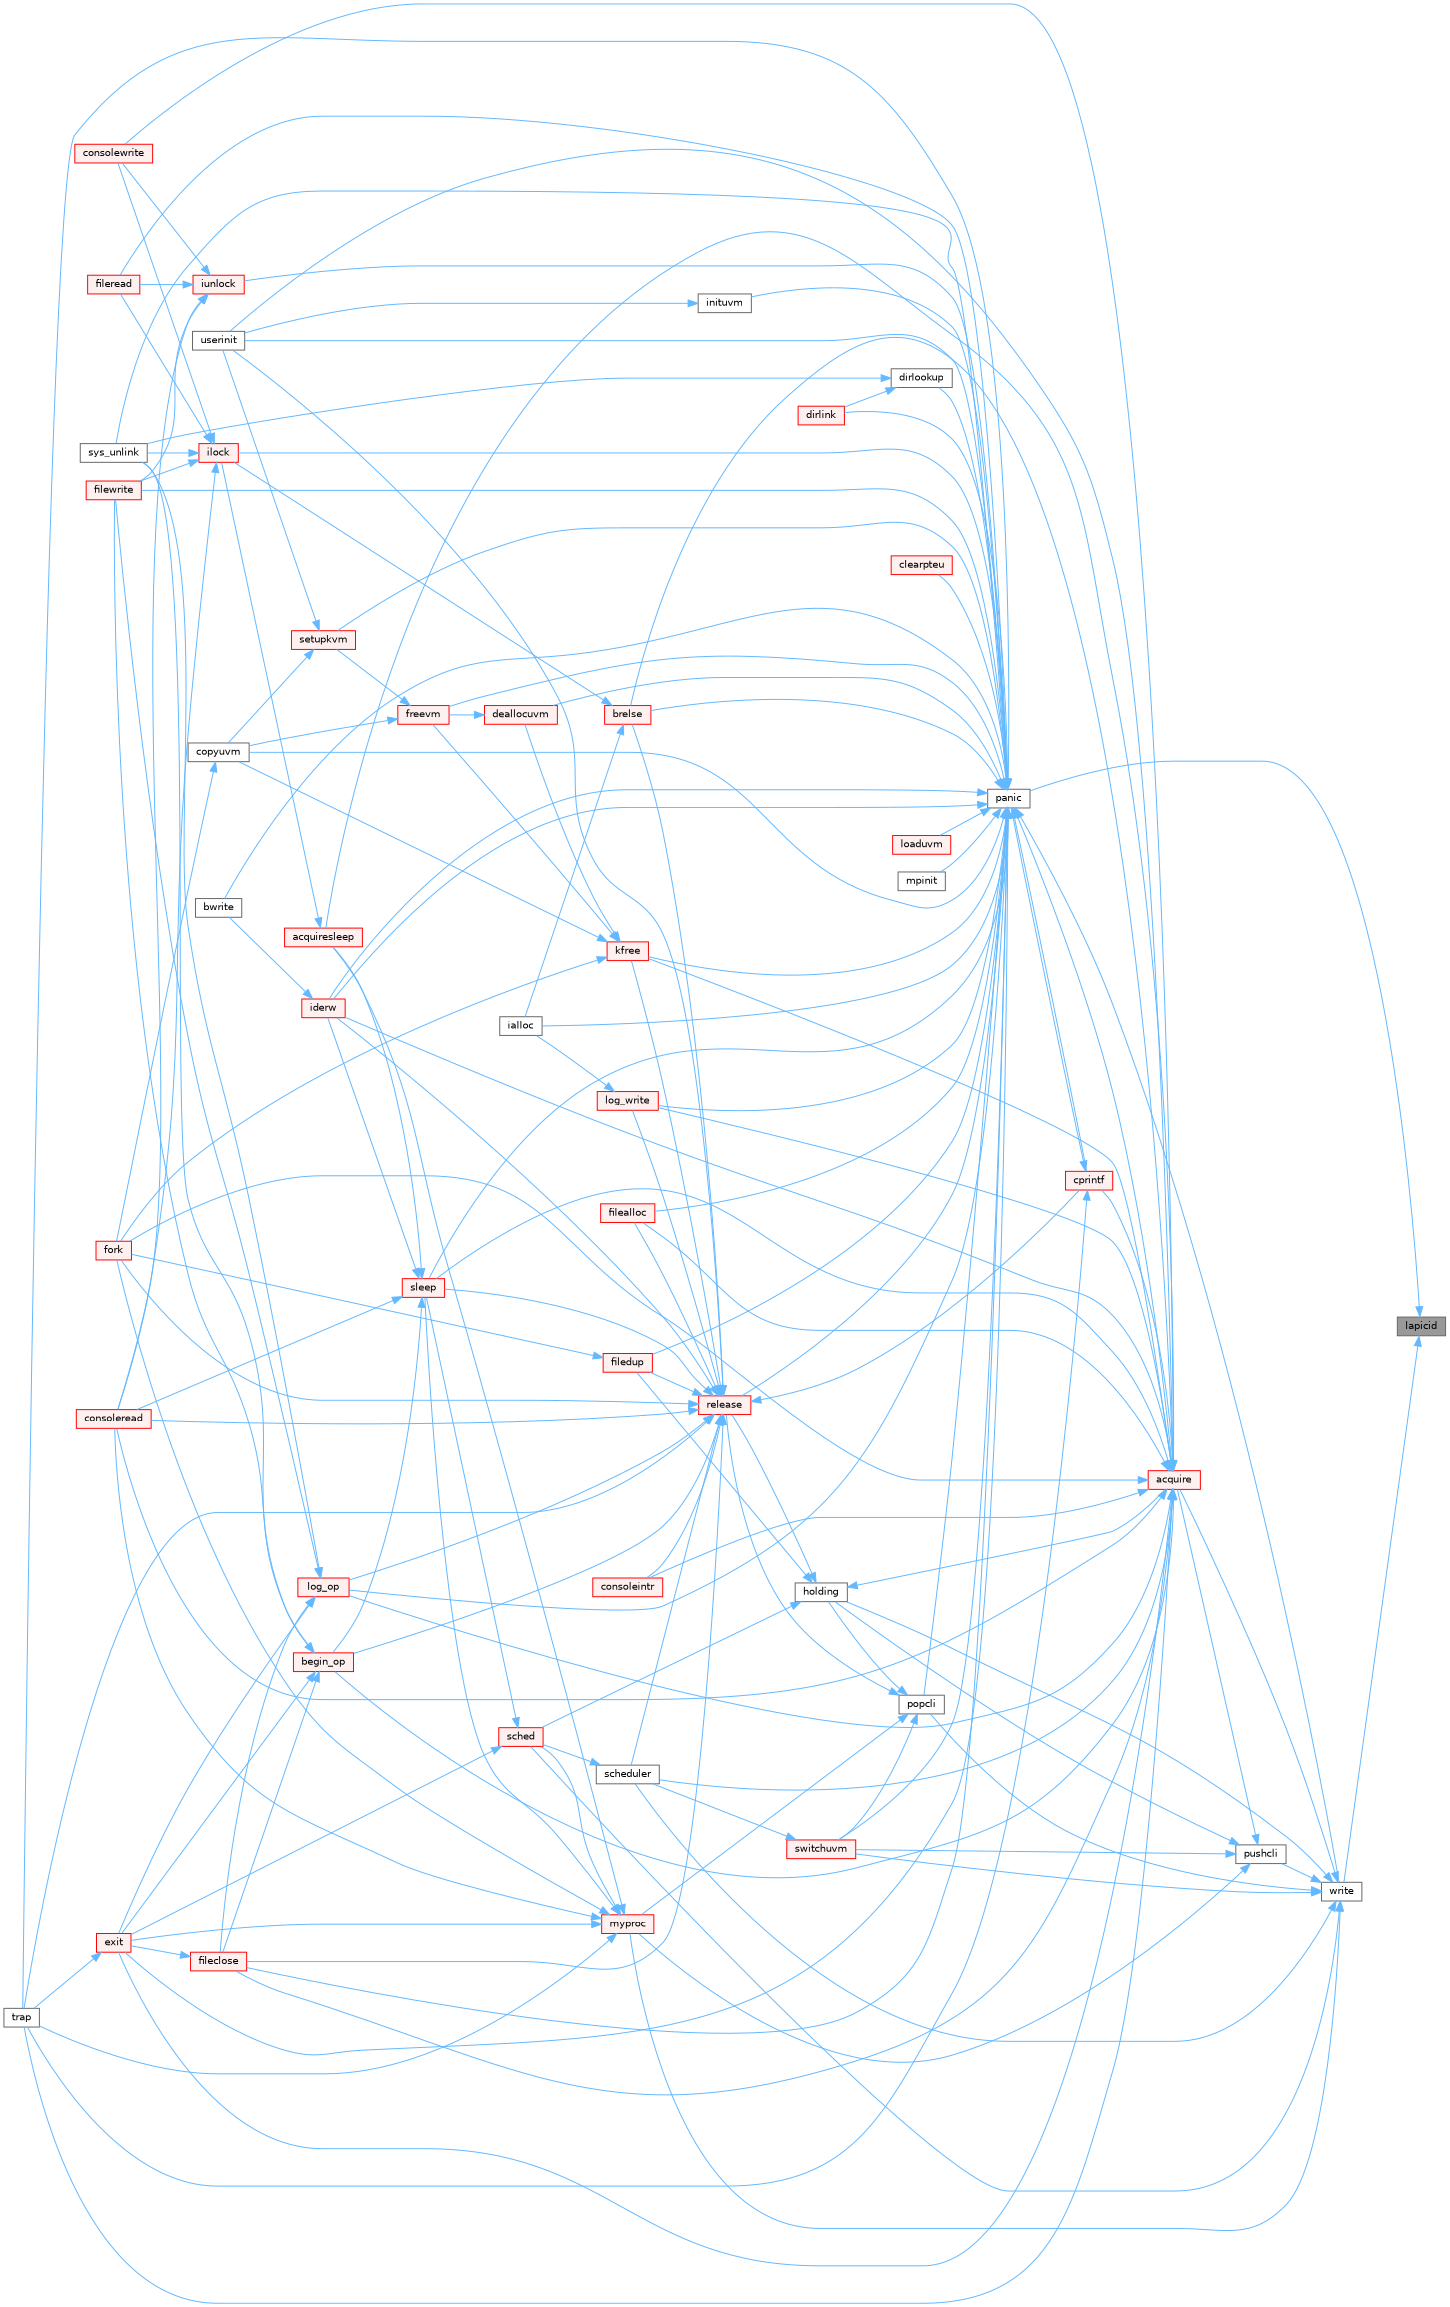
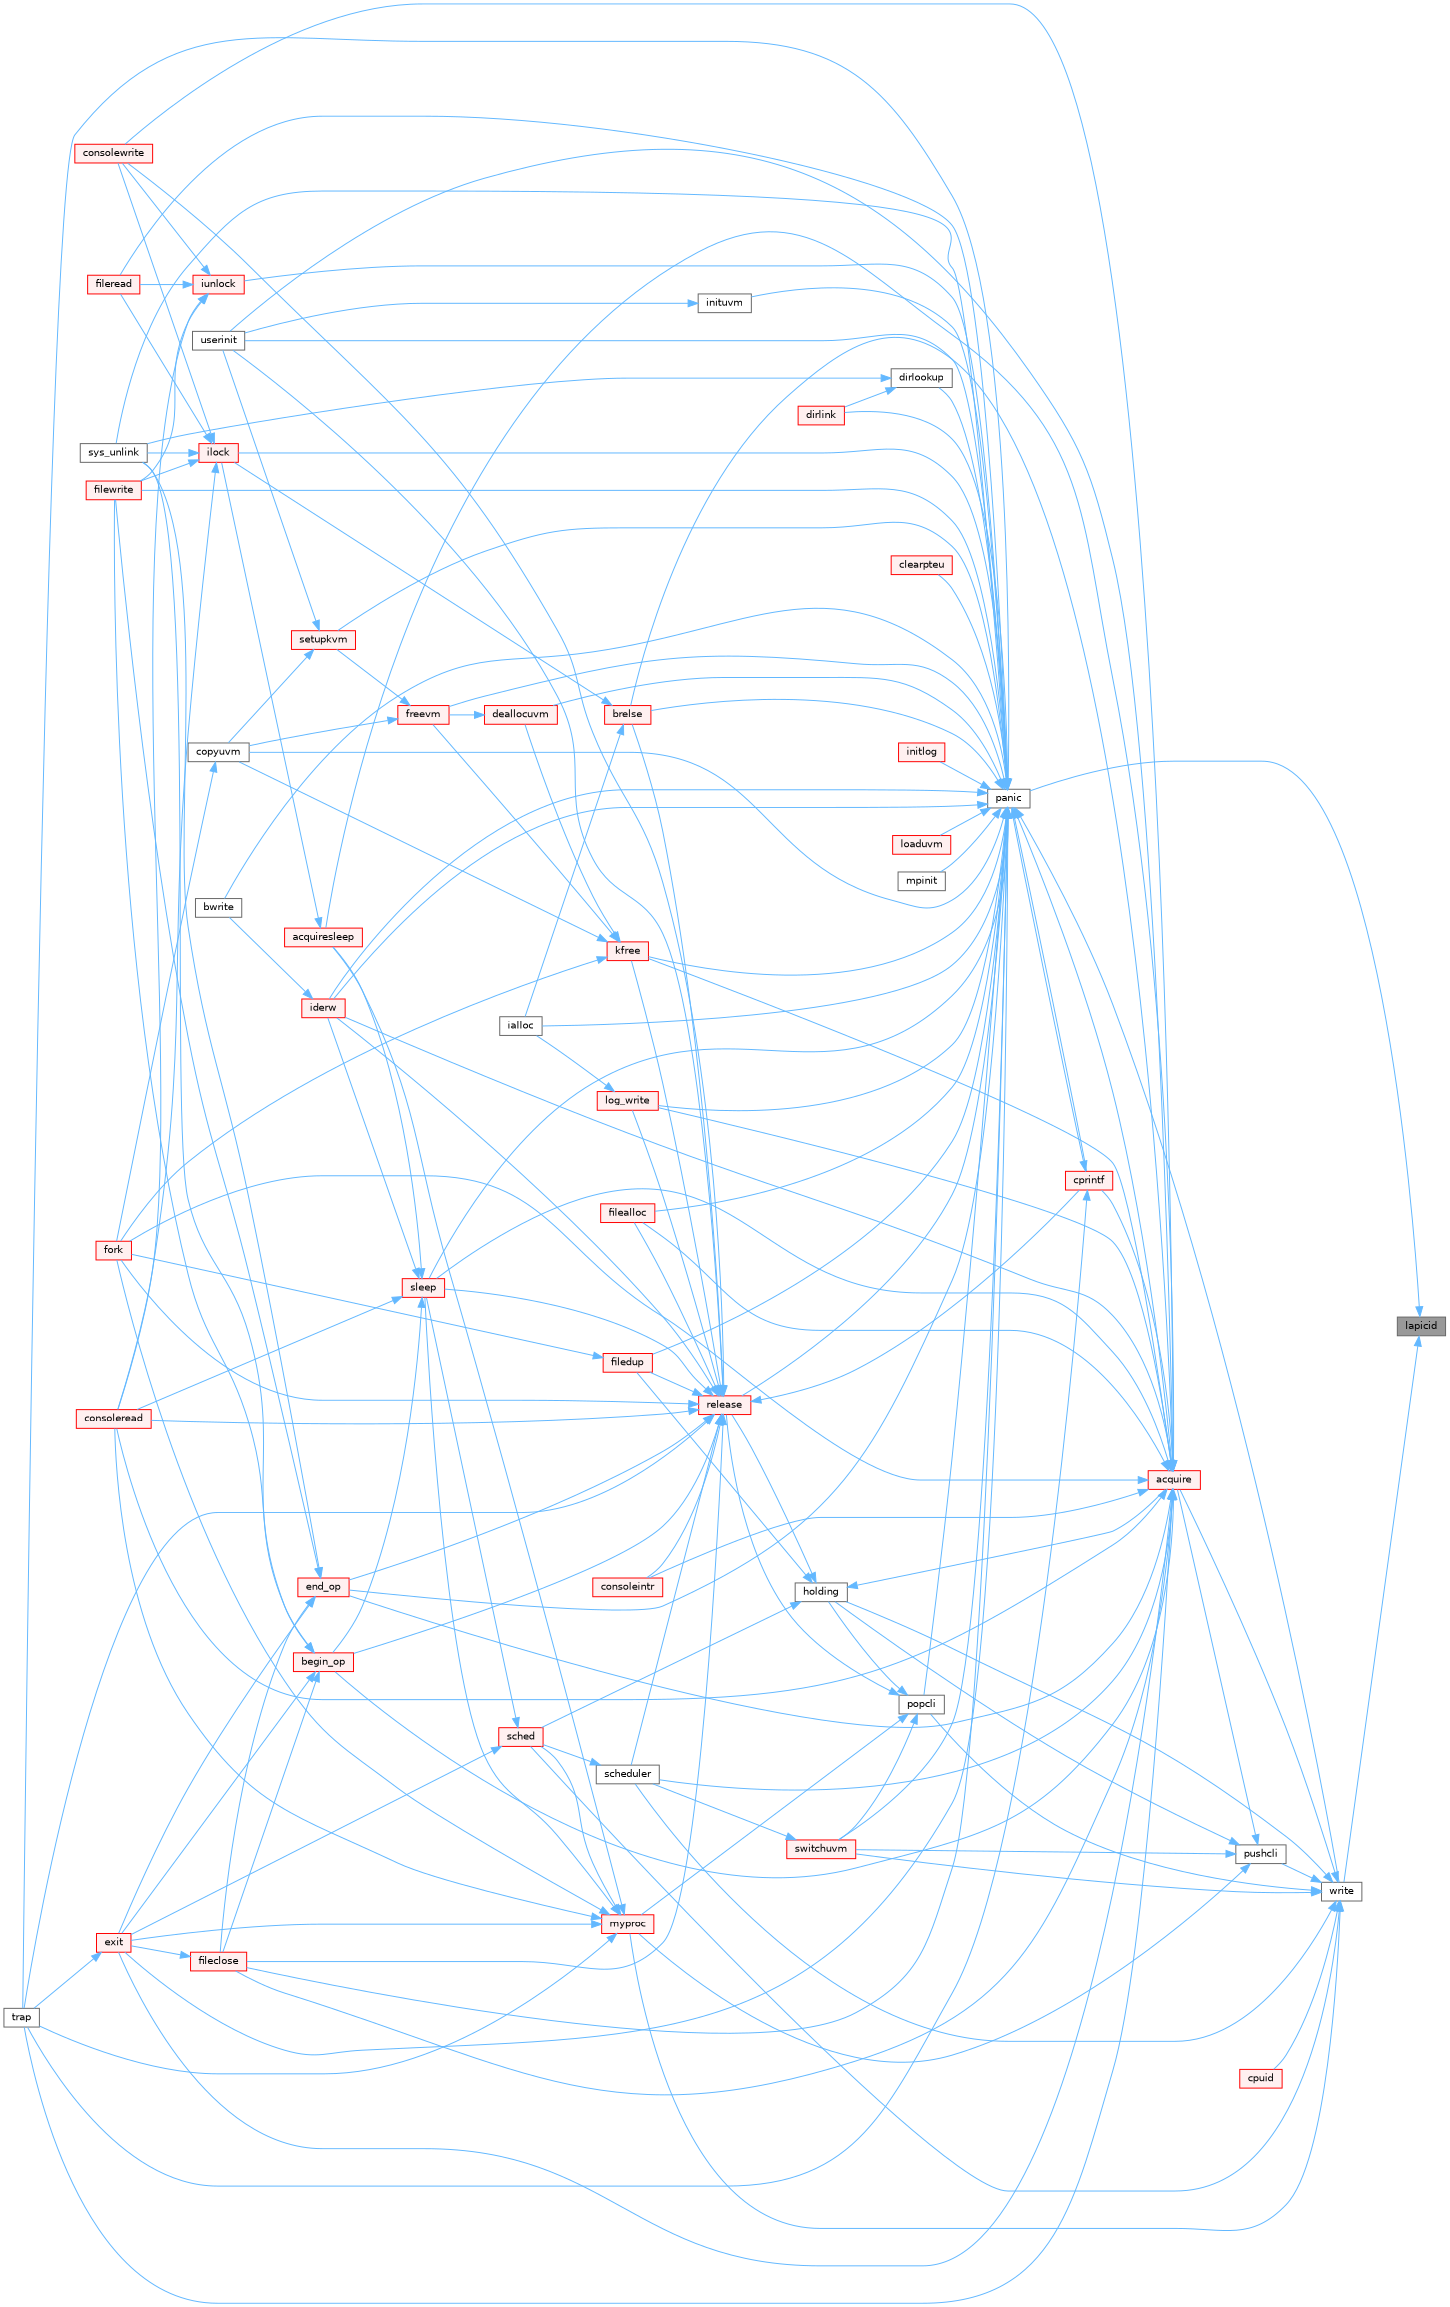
edge "consolewrite" -> "release": added
node "initlog": added
node "log_op": label "log_op" -> "end_op"
node "cpuid": added
